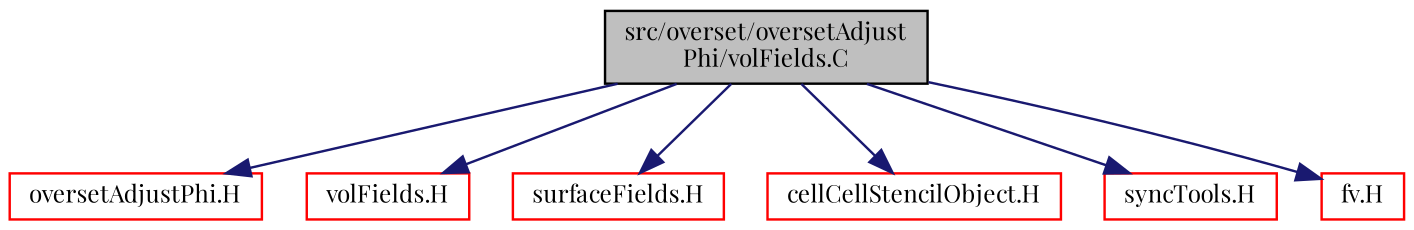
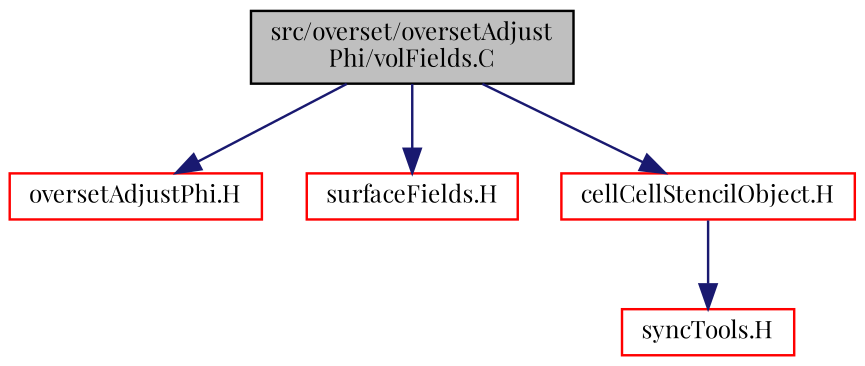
edge "src/overset/oversetAdjust Phi/volFields.C" -> "syncTools.H": now "cellCellStencilObject.H" -> "syncTools.H"
node "volFields.H": removed
node "fv.H": removed
